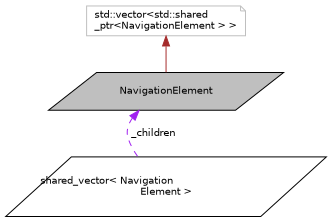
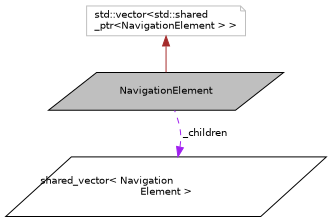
edge "shared_vector< Navigation Element >" -> "NavigationElement": reversed
